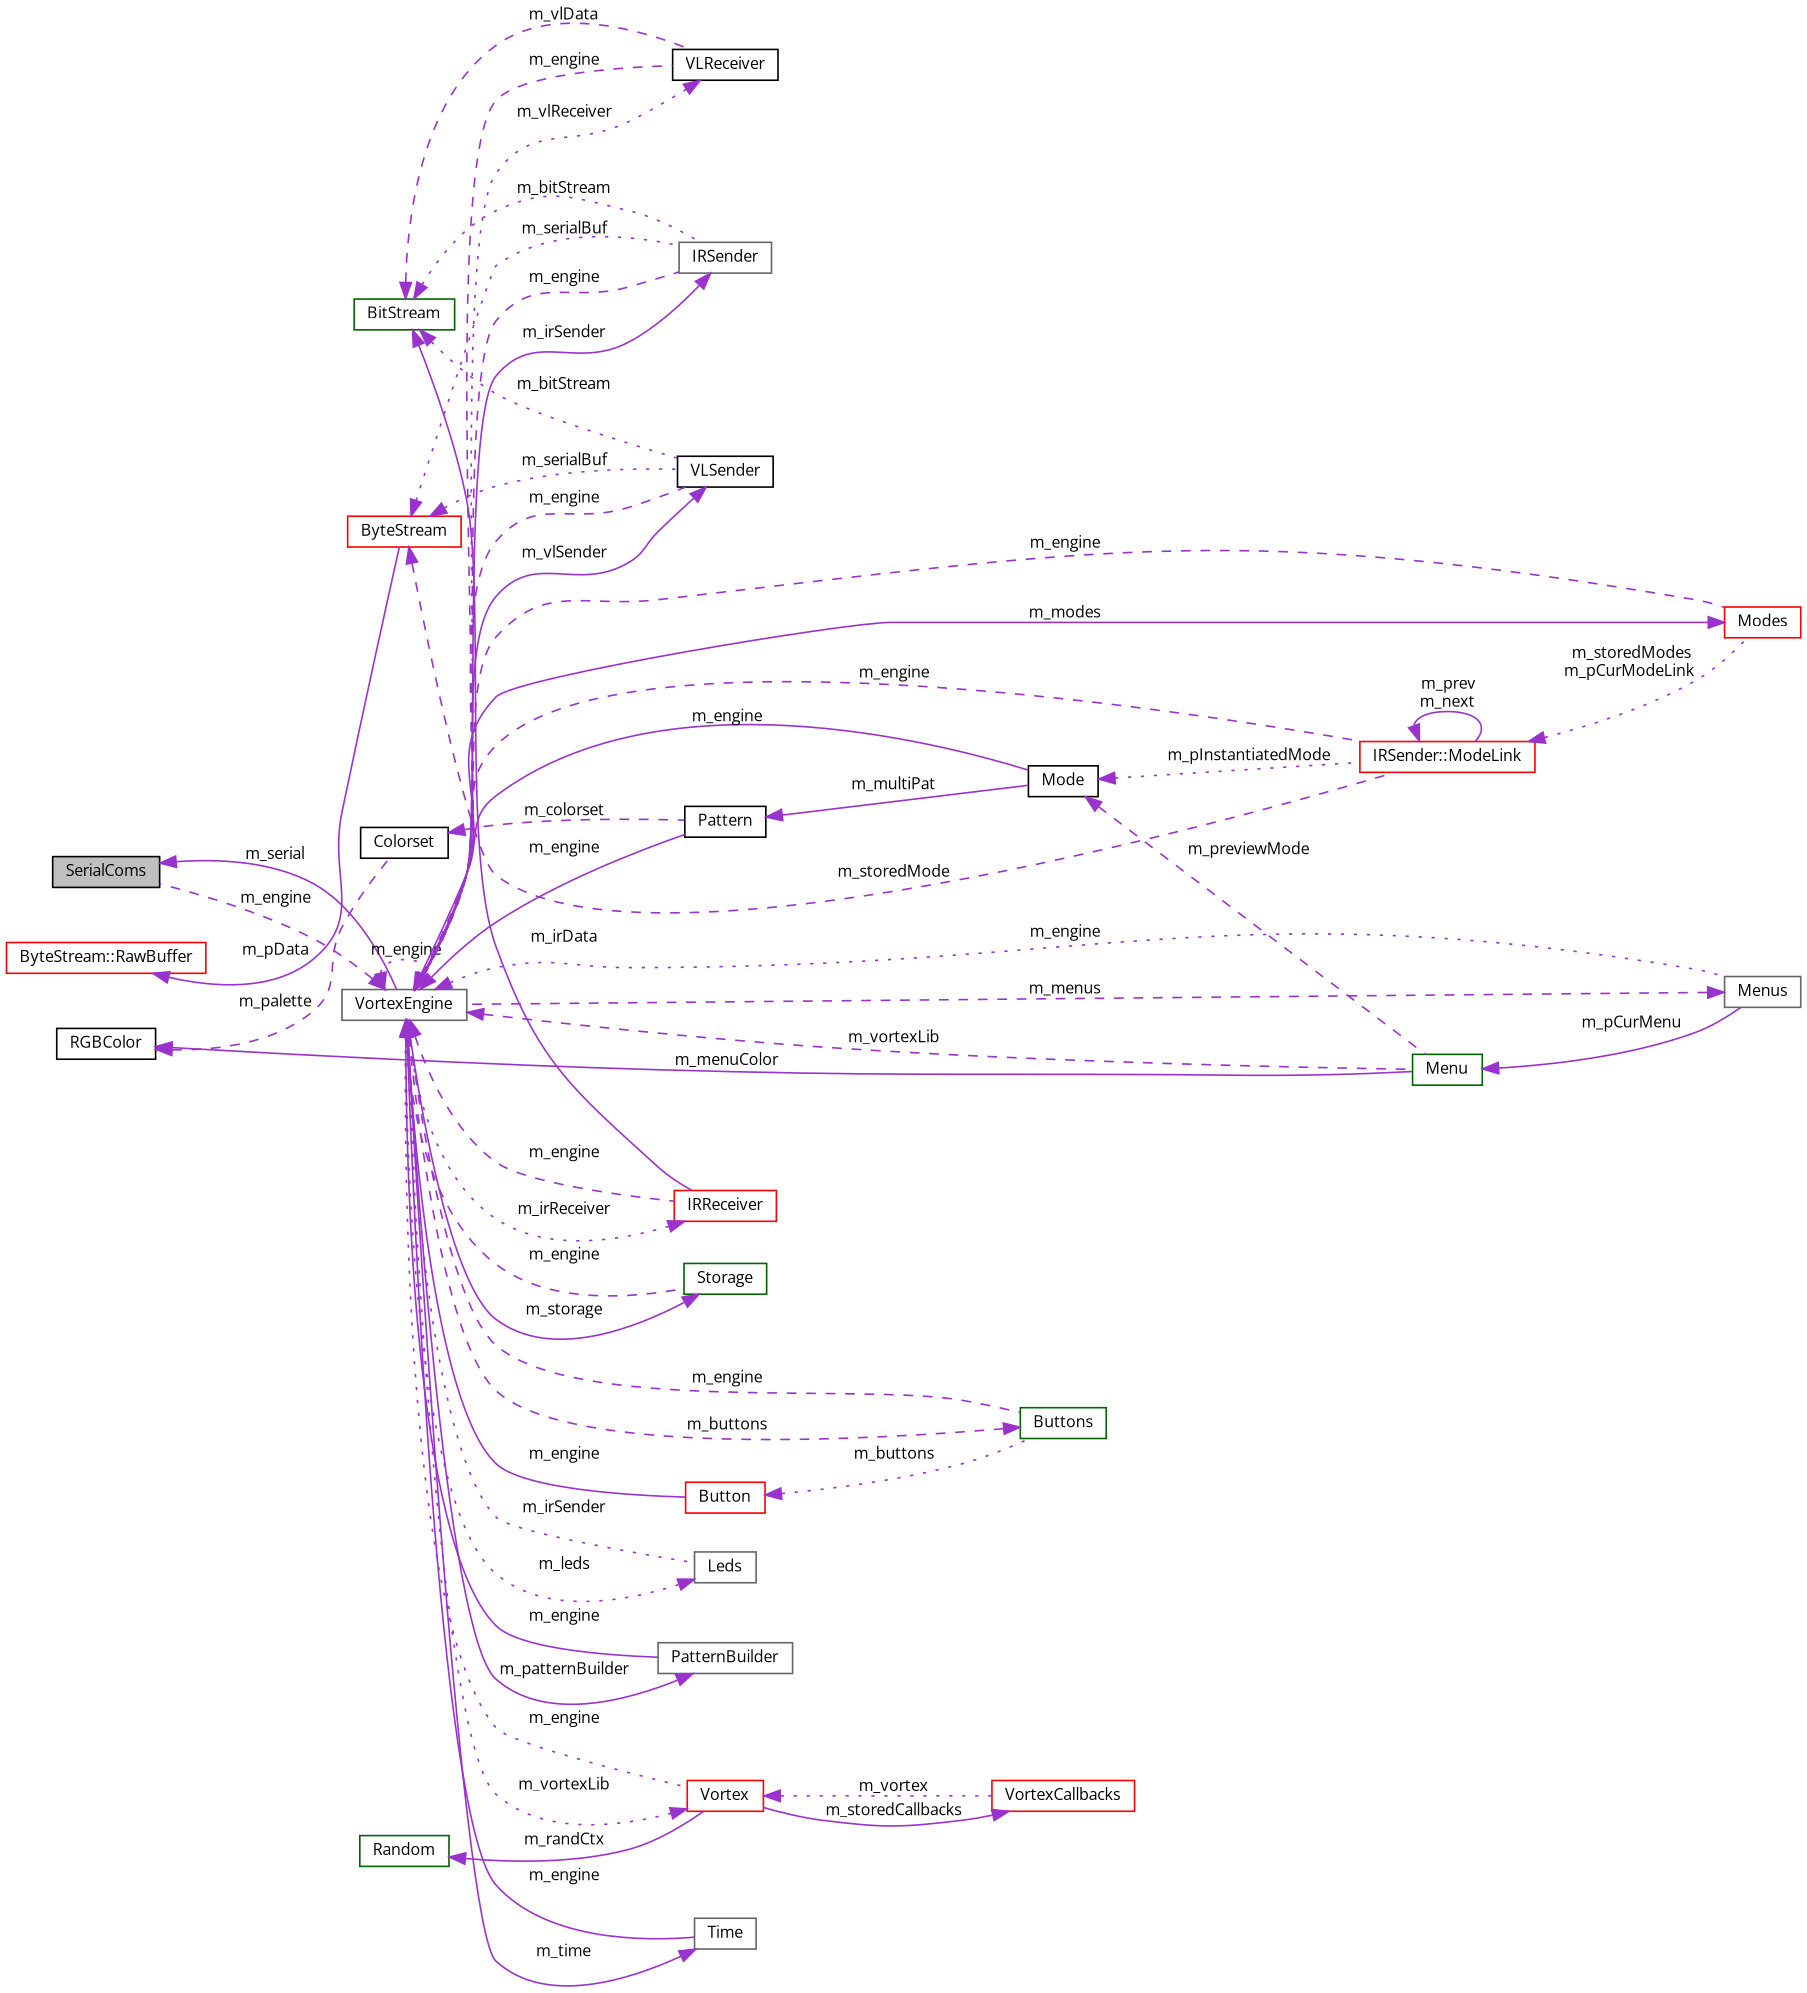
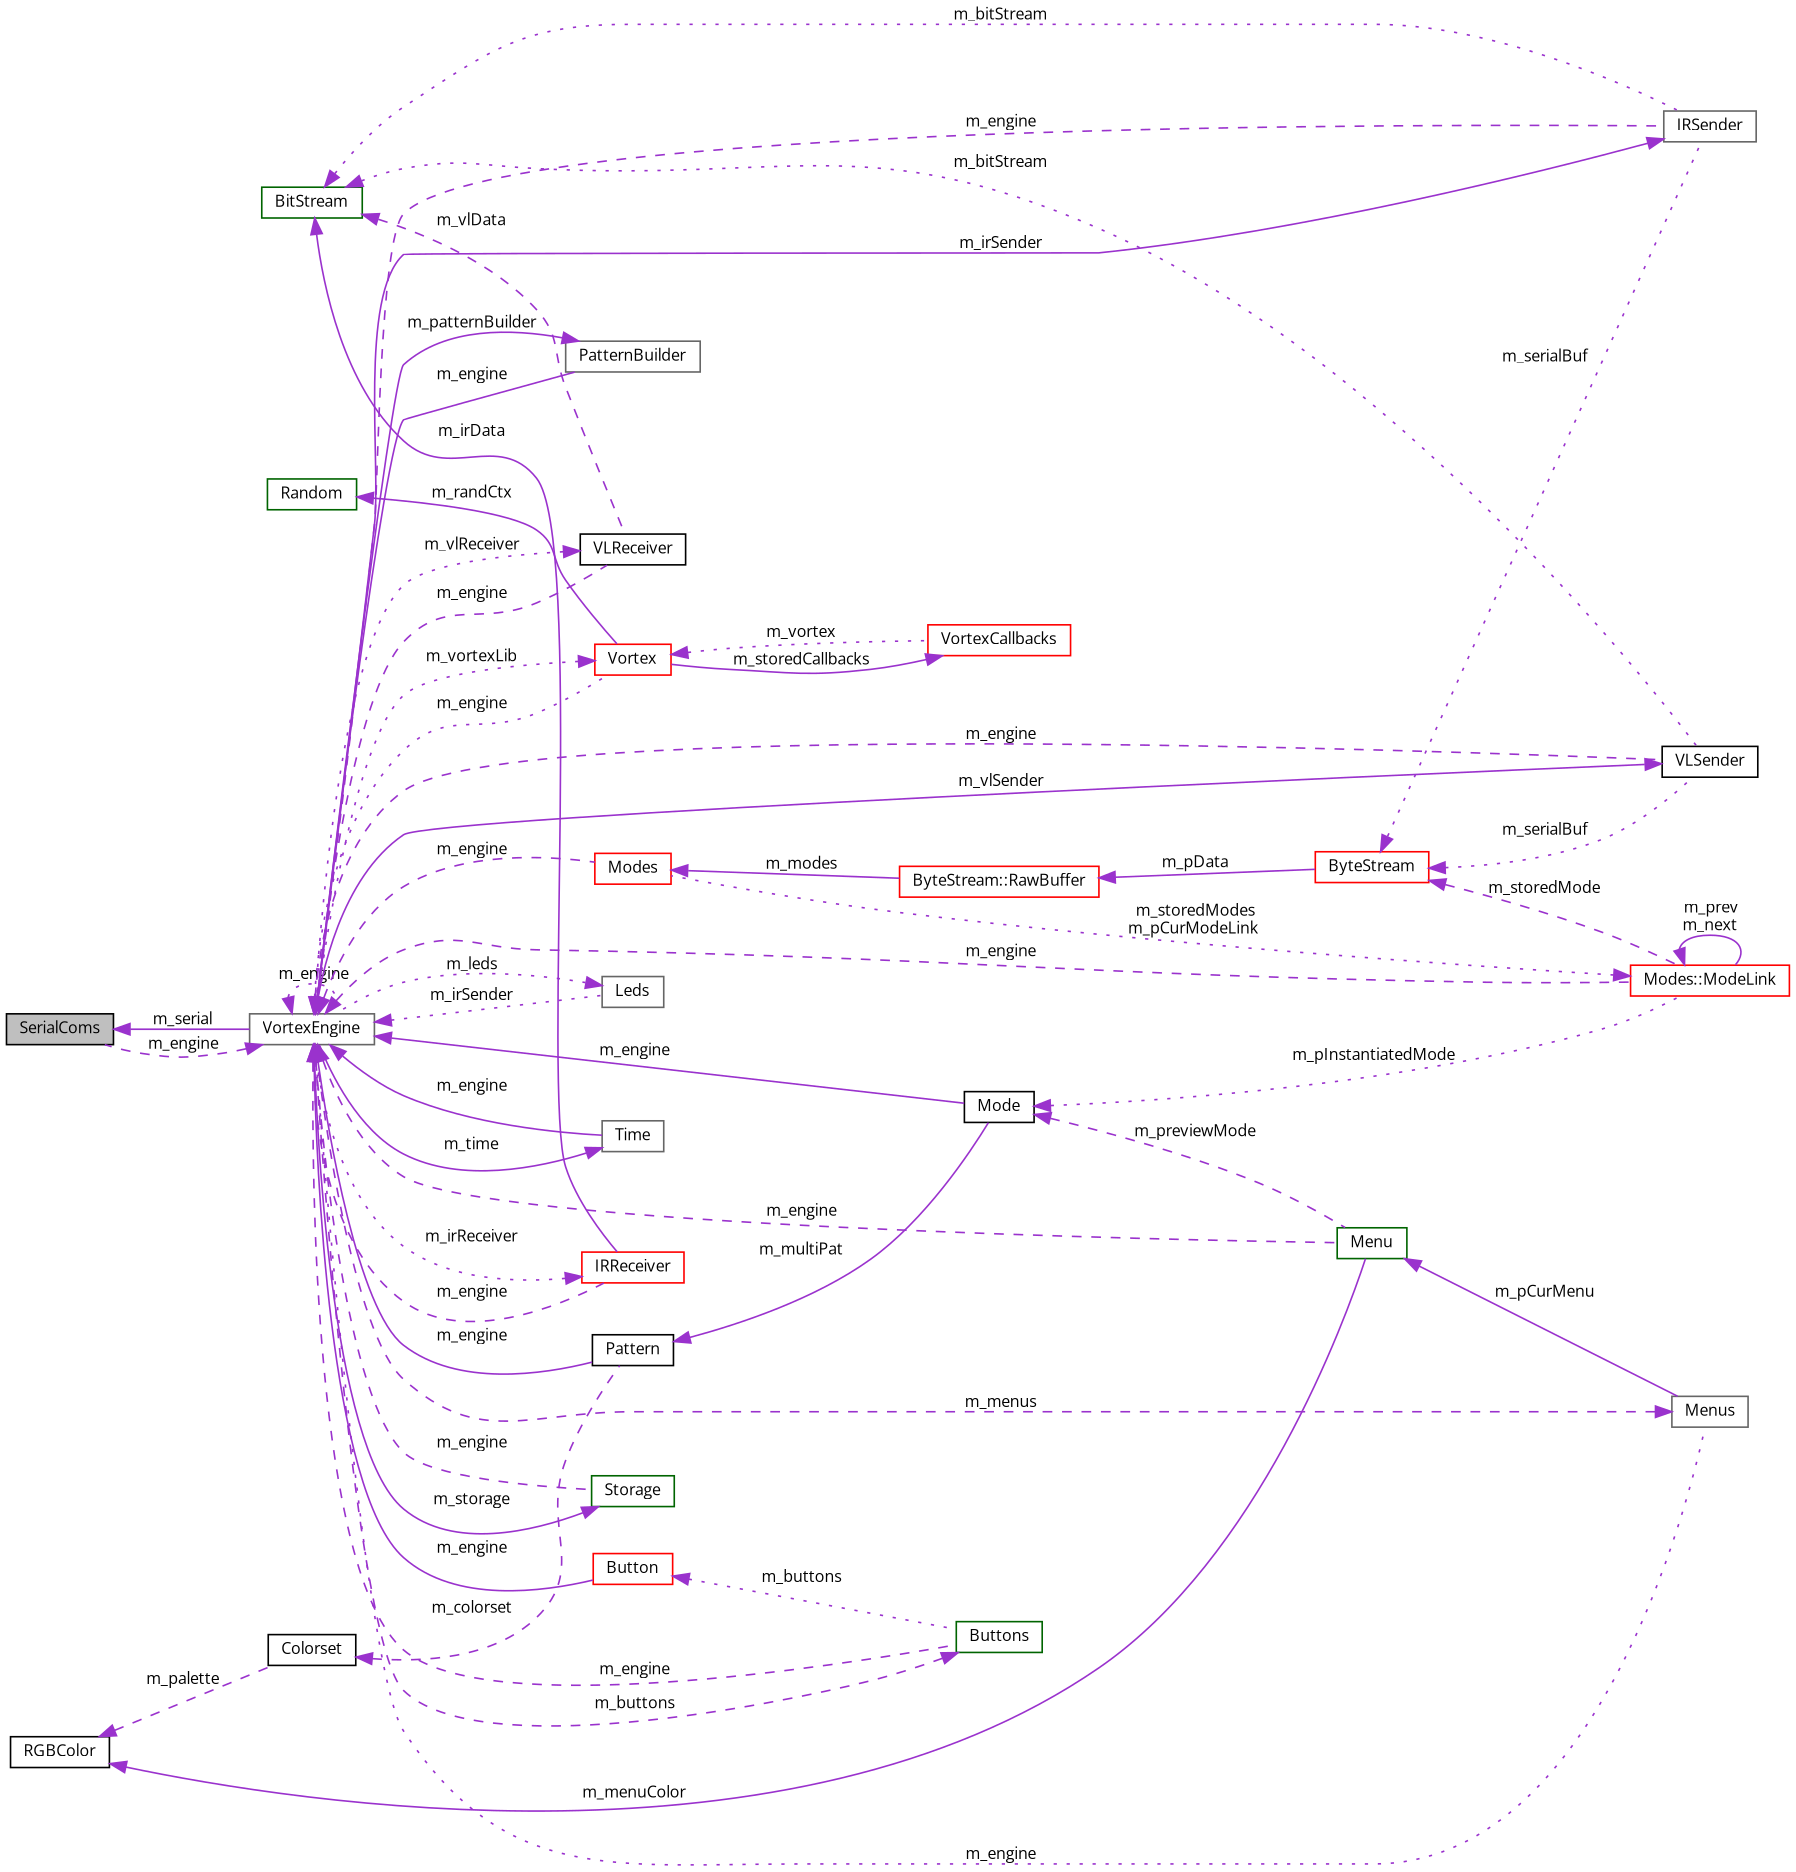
edge "VortexEngine" -> "Modes": now "ByteStream::RawBuffer" -> "Modes"
node "IRSender::ModeLink": label "IRSender::ModeLink" -> "Modes::ModeLink"
edge "Menu" -> "VortexEngine": label " m_vortexLib" -> " m_engine"
